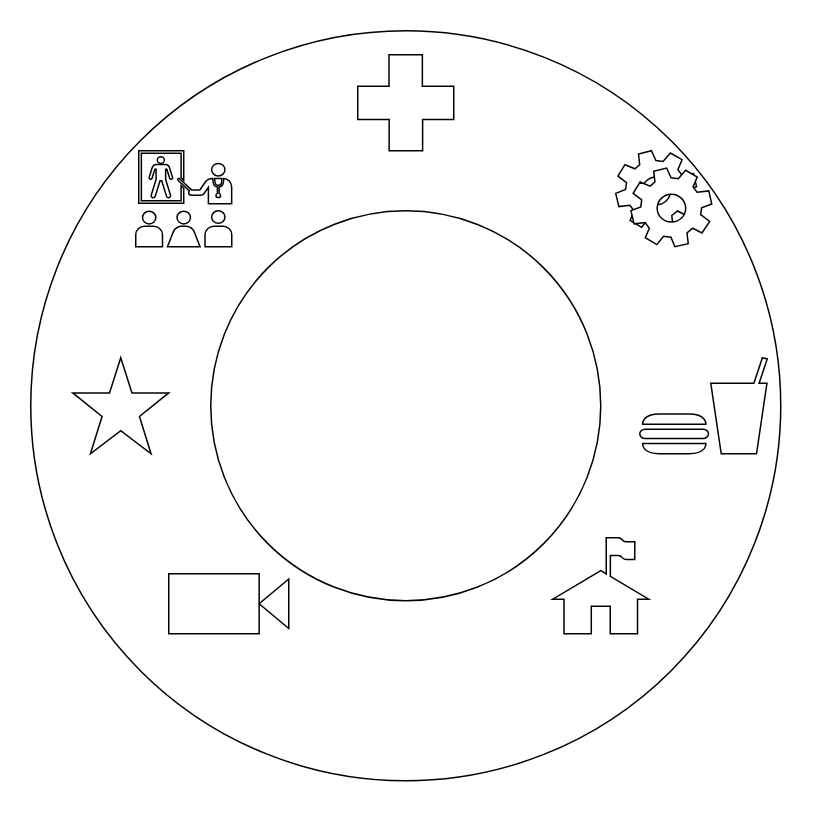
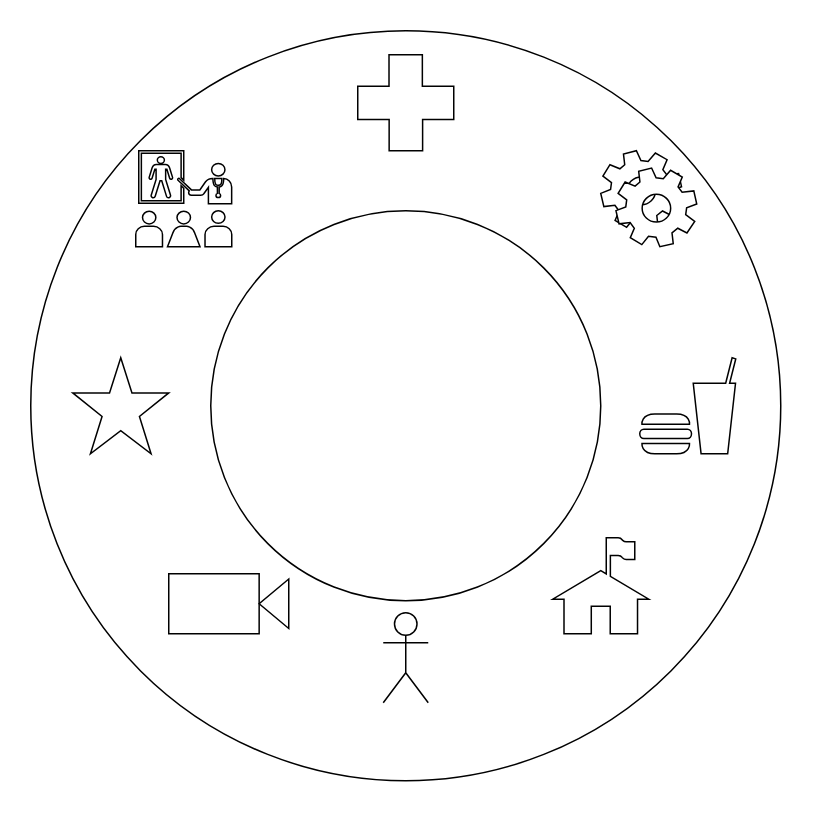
node "Engineering": moved (664, 199) -> (649, 199)
node "Food Sector": size 128x96 -> 96x96
node "Social Science and Psychology": added
